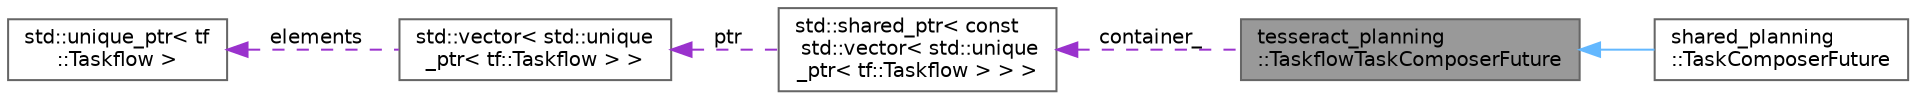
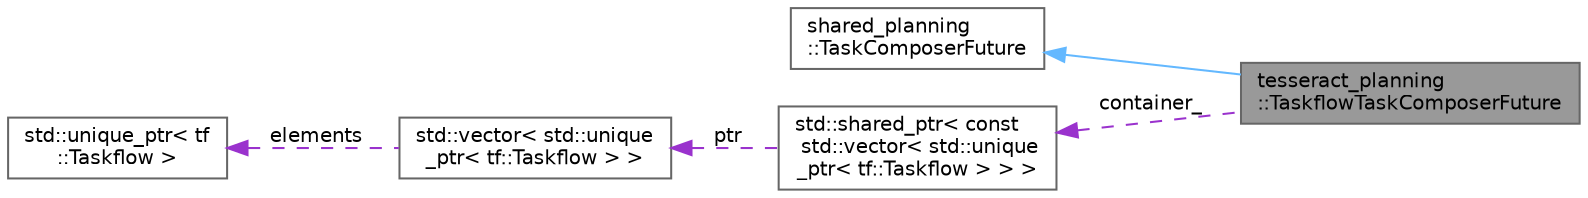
edge "shared_planning ::TaskComposerFuture" -> "tesseract_planning ::TaskflowTaskComposerFuture": reversed
